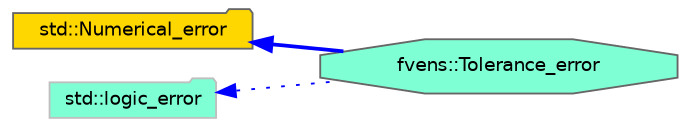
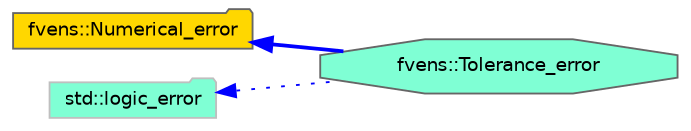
node "std::Numerical_error": label "std::Numerical_error" -> "fvens::Numerical_error"
